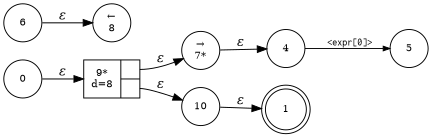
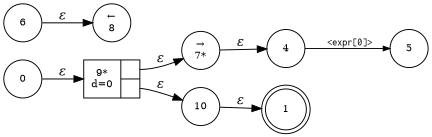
node "9*": text "d=8" -> "d=0"
